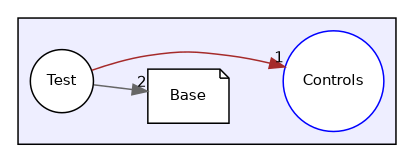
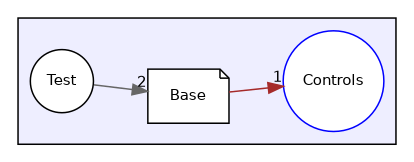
edge "Test" -> "Controls": now "Base" -> "Controls"
